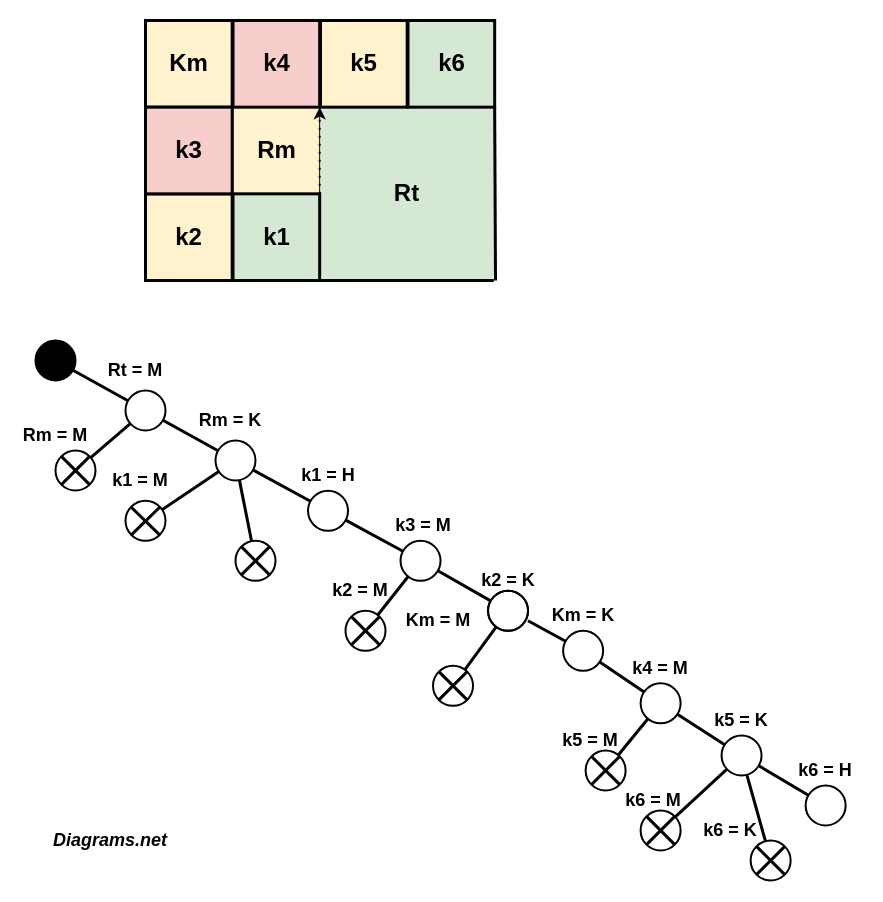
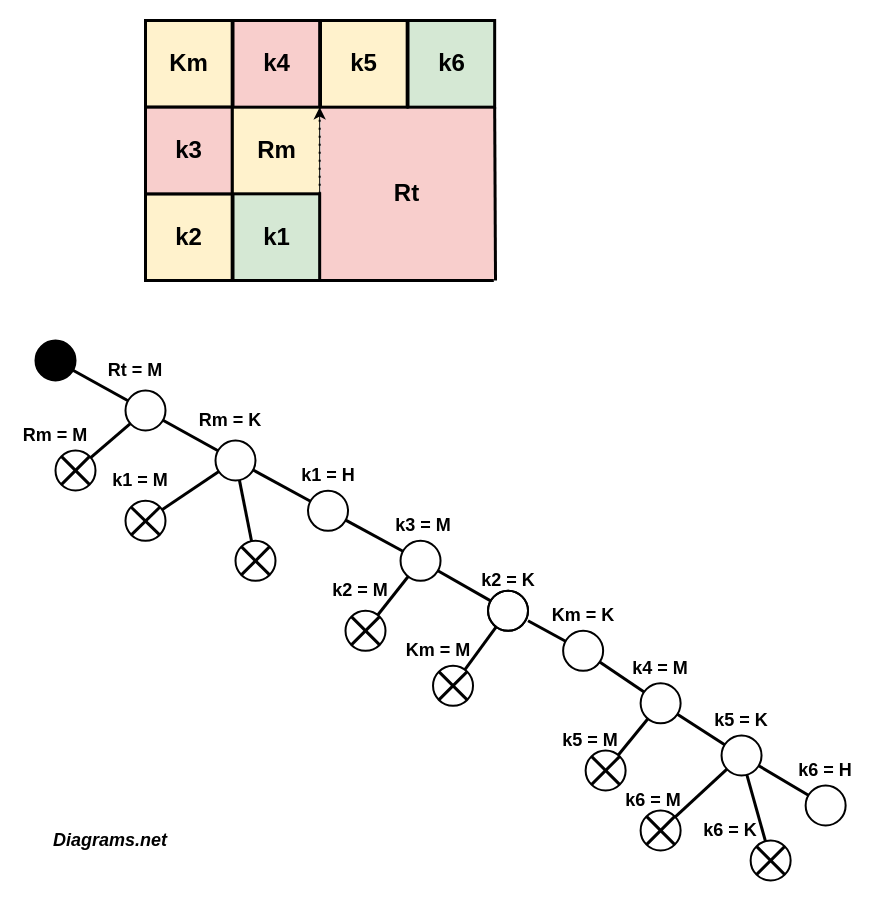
node "Rt": fillcolor #d5e8d4 -> #f8cecc
node "Km = M": moved (438, 616) -> (438, 646)
